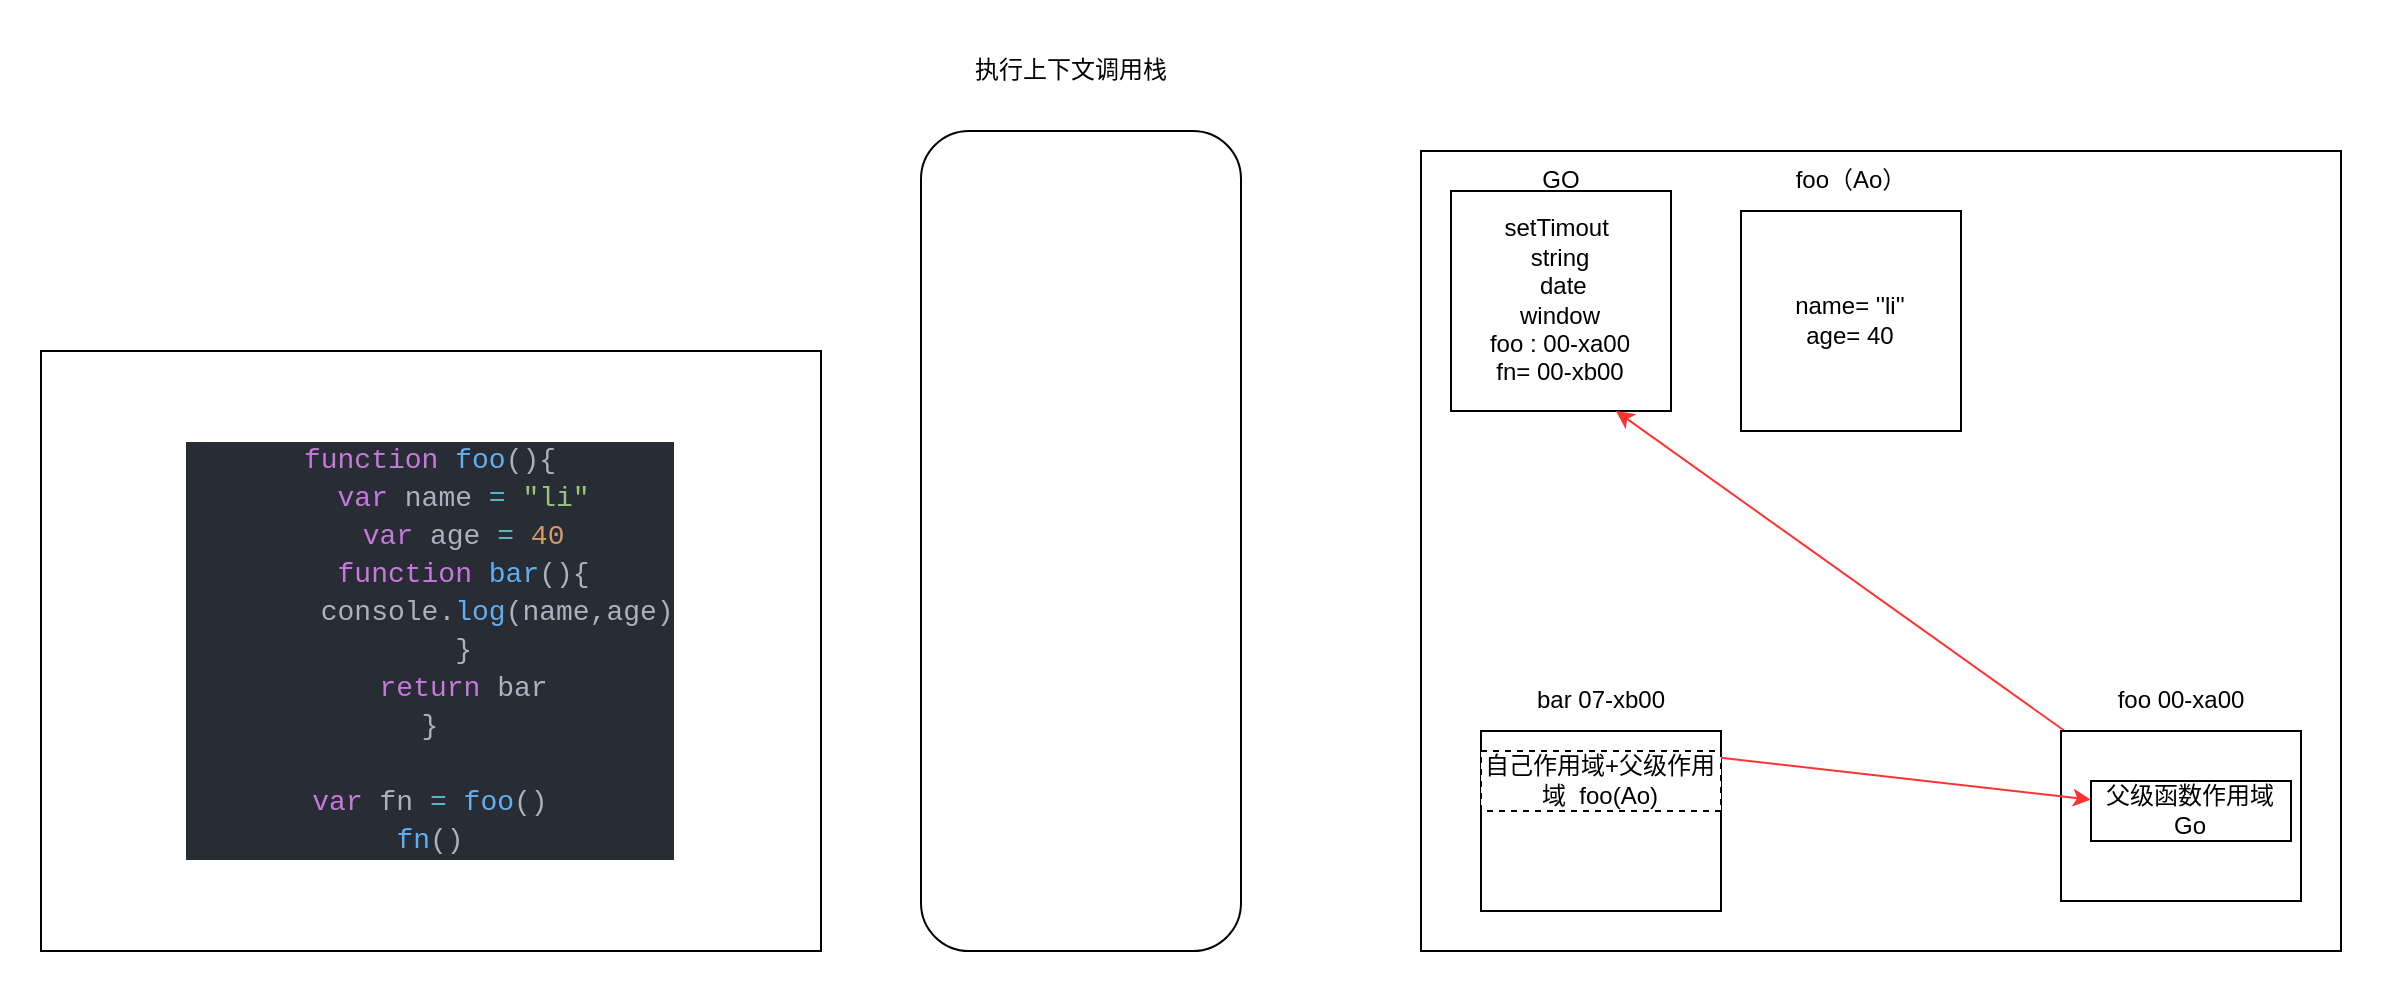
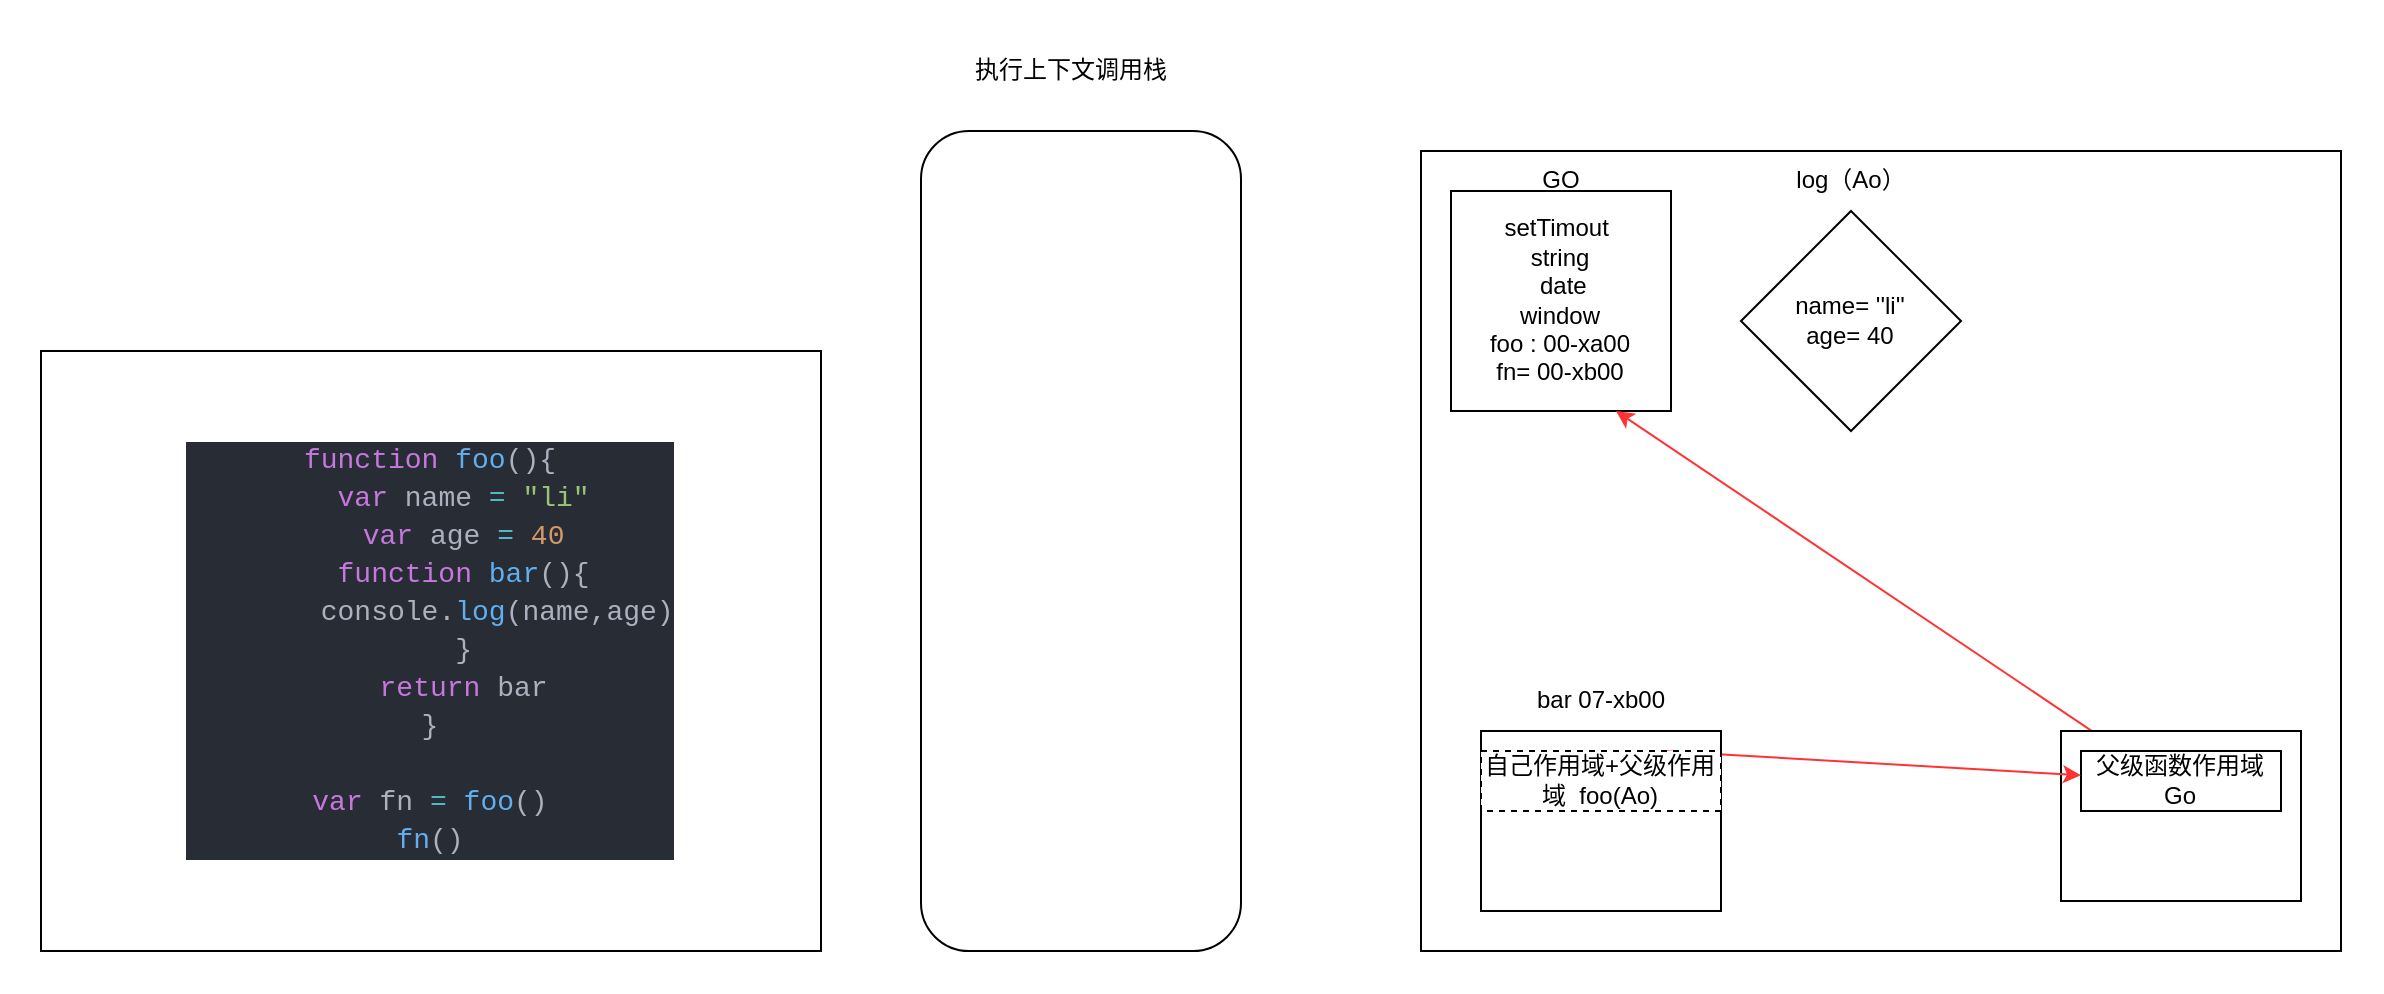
node "foo（Ao）": label "foo（Ao）" -> "log（Ao）"
node "name= ''li'' age= 40": shape rectangle -> diamond
node "foo 00-xa00": removed
node "父级函数作用域Go": moved (2191, 811) -> (2181, 781)
